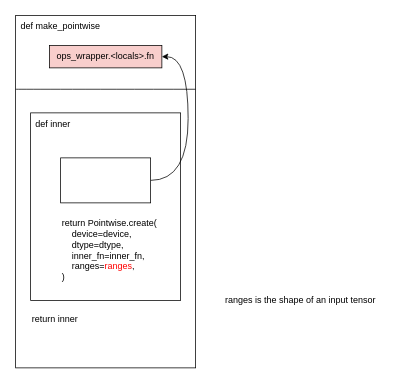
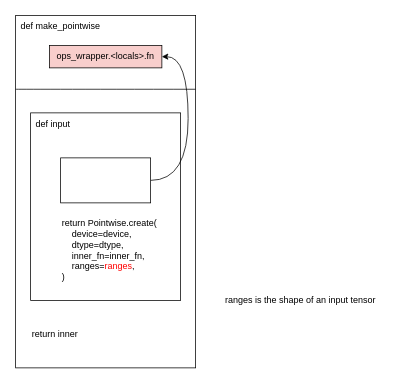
node "def inner": label "def inner" -> "def input"
node "return inner": moved (105, 319) -> (105, 334)
